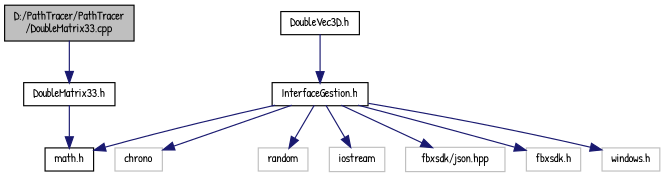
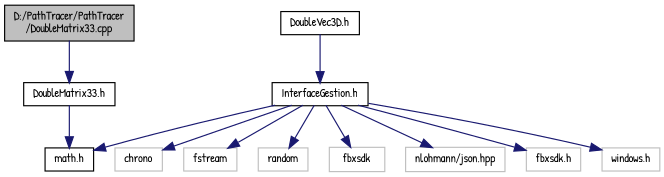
node "fstream": added
node "iostream": label "iostream" -> "fbxsdk"
node "fbxsdk/json.hpp": label "fbxsdk/json.hpp" -> "nlohmann/json.hpp"
